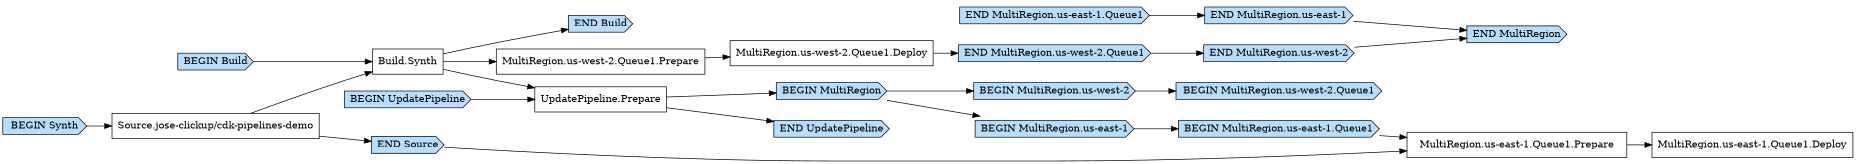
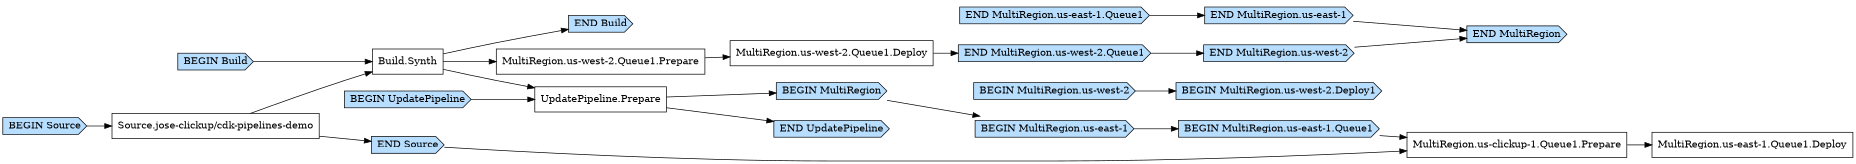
edge "BEGIN MultiRegion" -> "BEGIN MultiRegion.us-west-2": removed
node "BEGIN MultiRegion.us-west-2.Queue1": label "BEGIN MultiRegion.us-west-2.Queue1" -> "BEGIN MultiRegion.us-west-2.Deploy1"
node "BEGIN Synth": label "BEGIN Synth" -> "BEGIN Source"
node "MultiRegion.us-east-1.Queue1.Prepare": label "MultiRegion.us-east-1.Queue1.Prepare" -> "MultiRegion.us-clickup-1.Queue1.Prepare"
